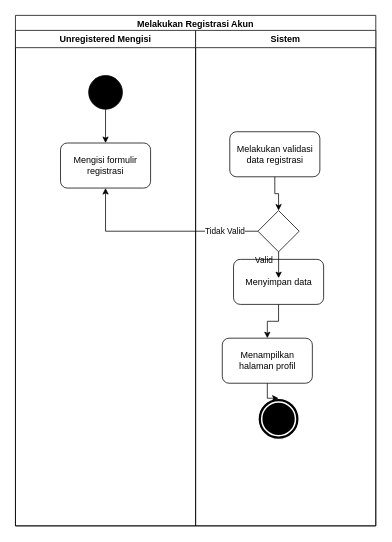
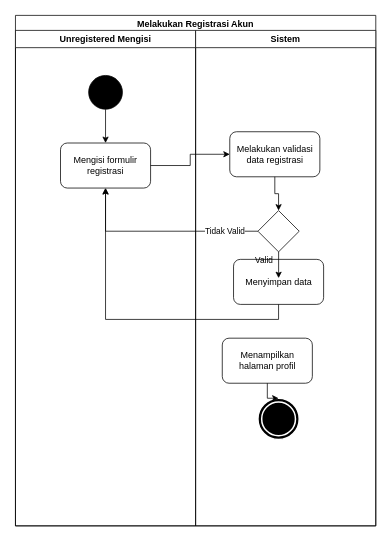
edge "Mengisi formulir registrasi" -> "Melakukan validasi data registrasi": added
edge "Menyimpan data" -> "Menampilkan halaman profil": now "Menyimpan data" -> "Mengisi formulir registrasi"
